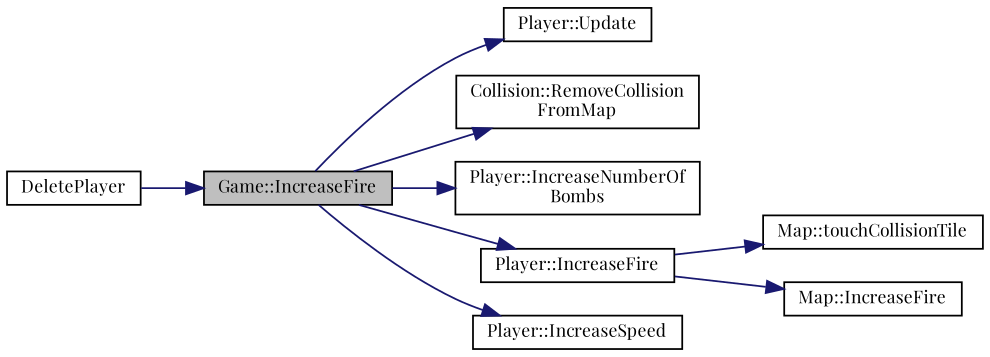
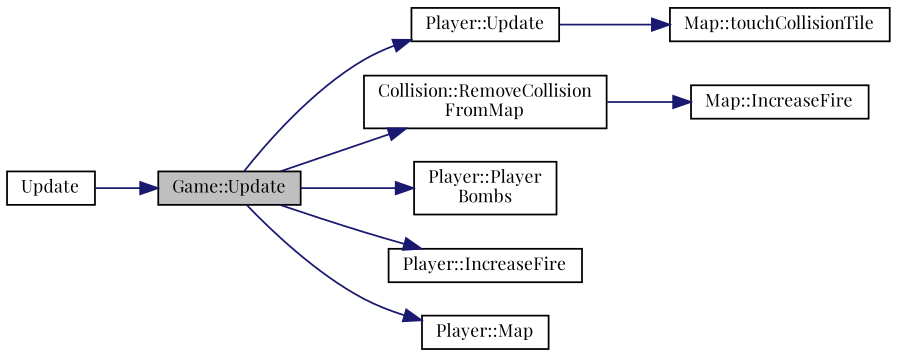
node "DeletePlayer": label "DeletePlayer" -> "Update"
node "Game::IncreaseFire": label "Game::IncreaseFire" -> "Game::Update"
node "Player::IncreaseNumberOf Bombs": label "Player::IncreaseNumberOf Bombs" -> "Player::Player Bombs"
edge "Player::IncreaseFire" -> "Map::touchCollisionTile": now "Player::Update" -> "Map::touchCollisionTile"
edge "Player::IncreaseFire" -> "Map::IncreaseFire": now "Collision::RemoveCollision FromMap" -> "Map::IncreaseFire"
node "Player::IncreaseSpeed": label "Player::IncreaseSpeed" -> "Player::Map"
